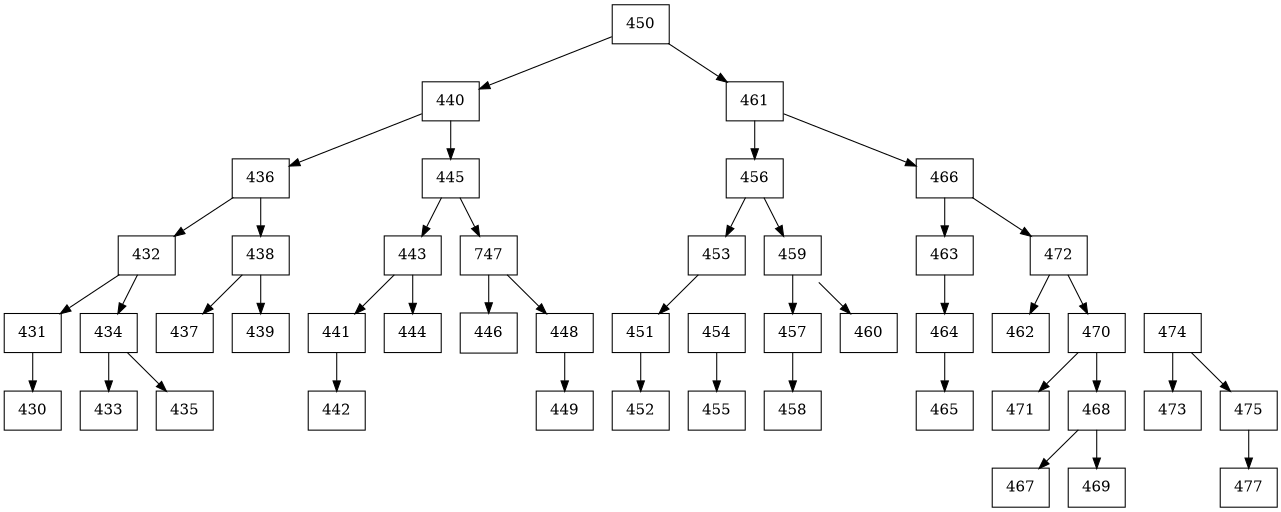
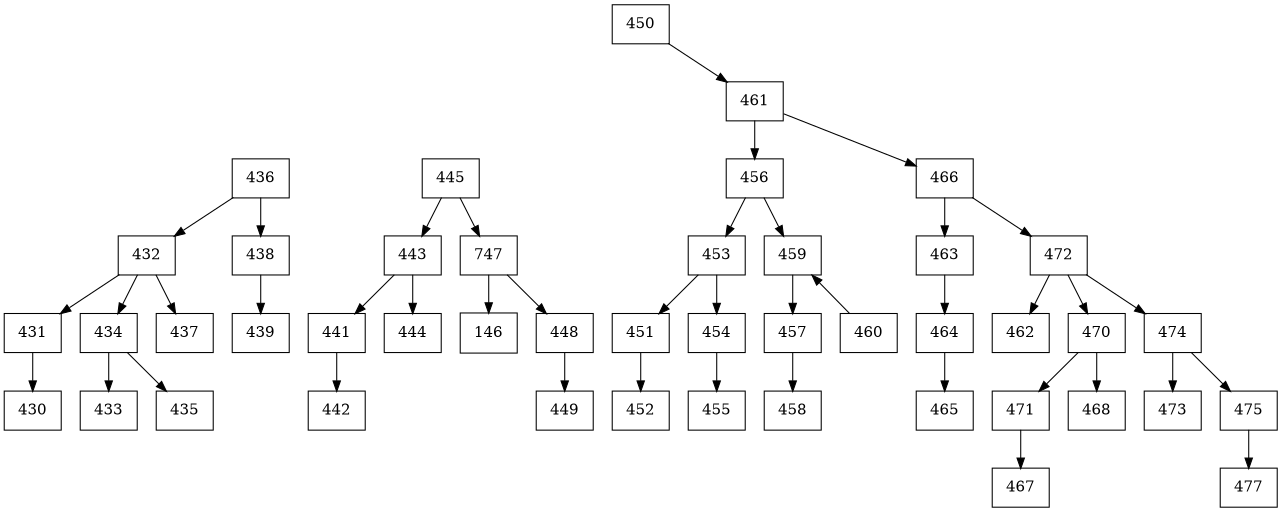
node "440": removed
edge "453" -> "454": added
edge "438" -> "437": now "432" -> "437"
edge "472" -> "474": added
edge "459" -> "460": reversed
node "446": label "446" -> "146"
edge "468" -> "467": now "471" -> "467"
node "469": removed
